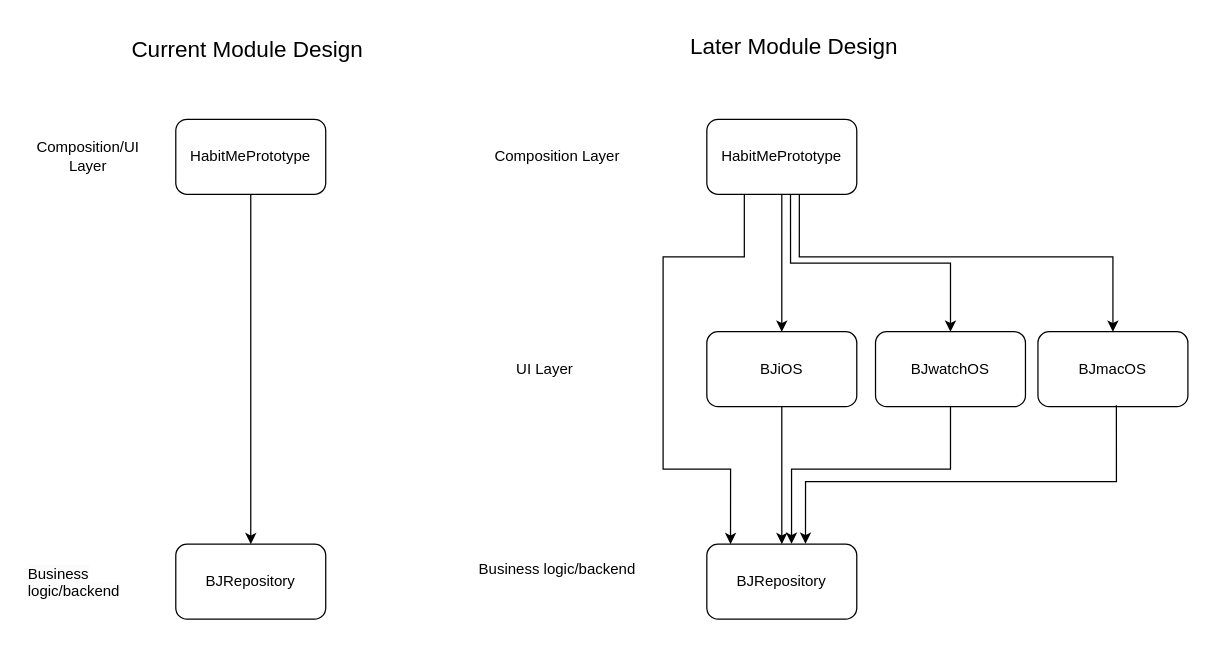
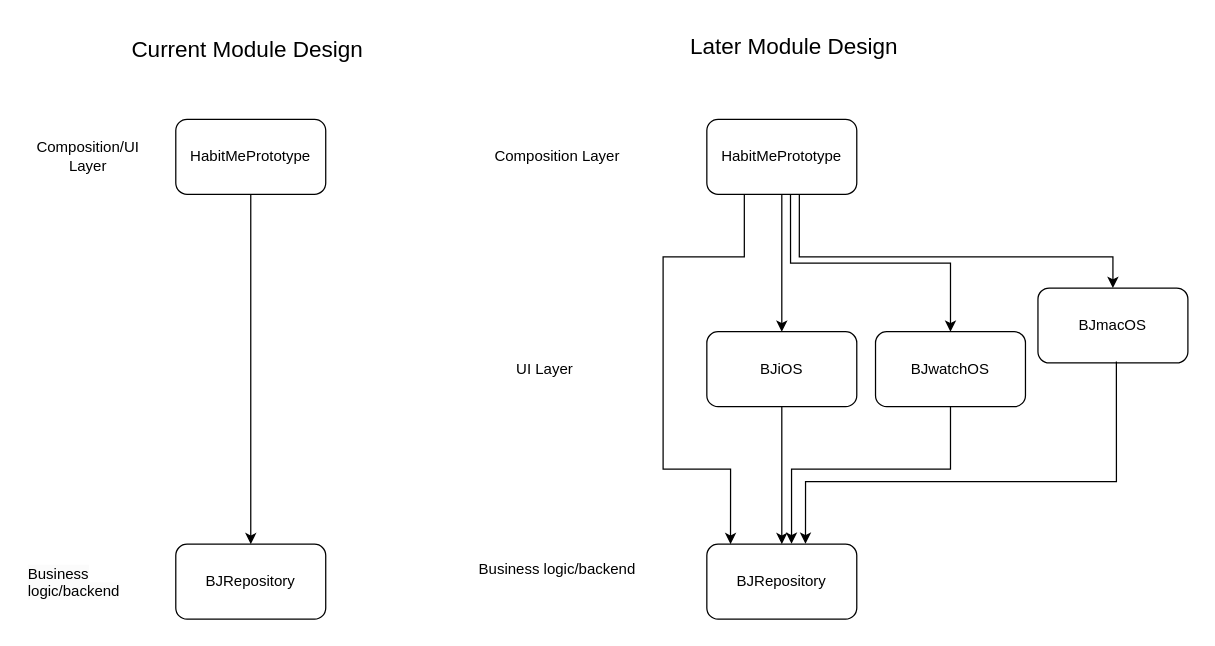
node "BJmacOS": moved (1113, 369) -> (1113, 326)
